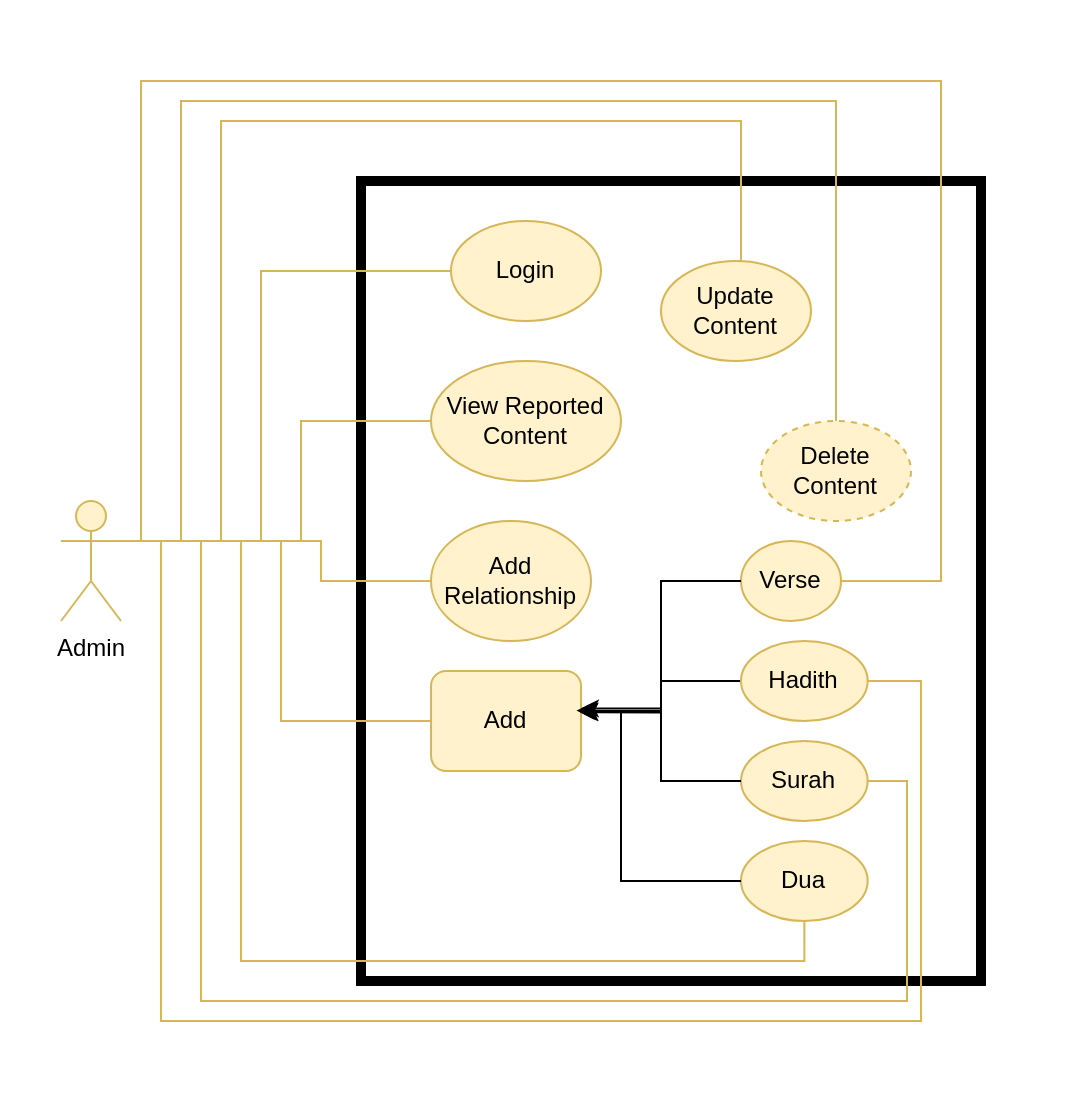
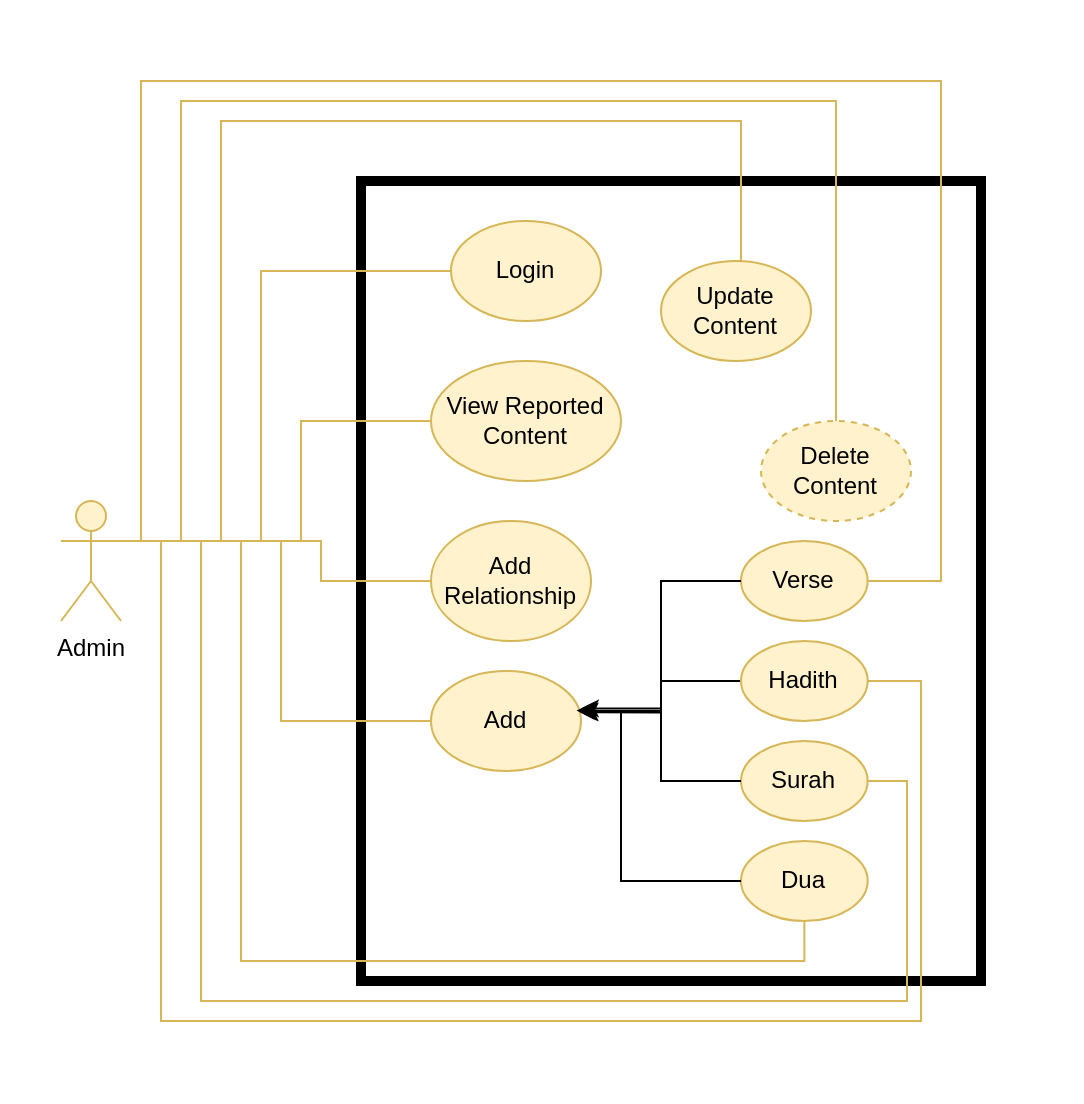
node "Verse": size 100x80 -> 127x80
node "Add": shape rounded rectangle -> ellipse
